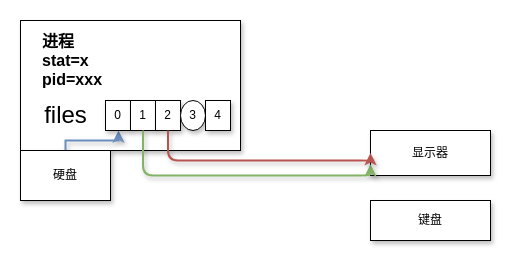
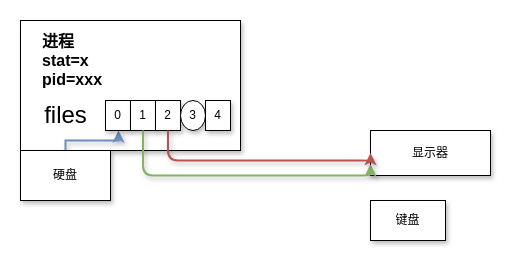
node "键盘": size 120x40 -> 75x40
